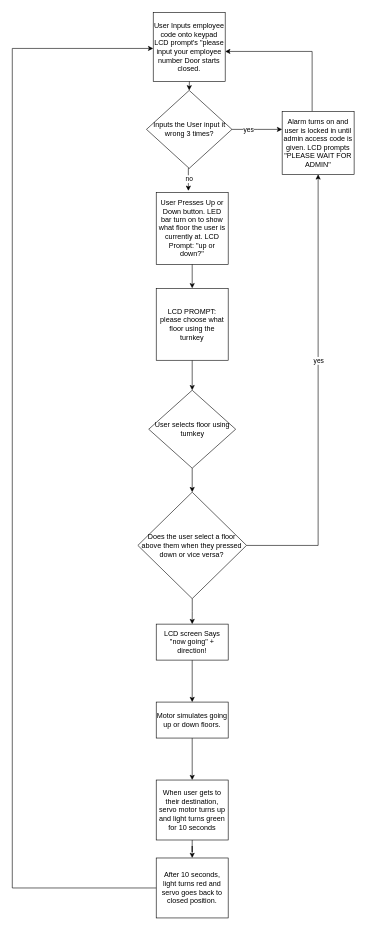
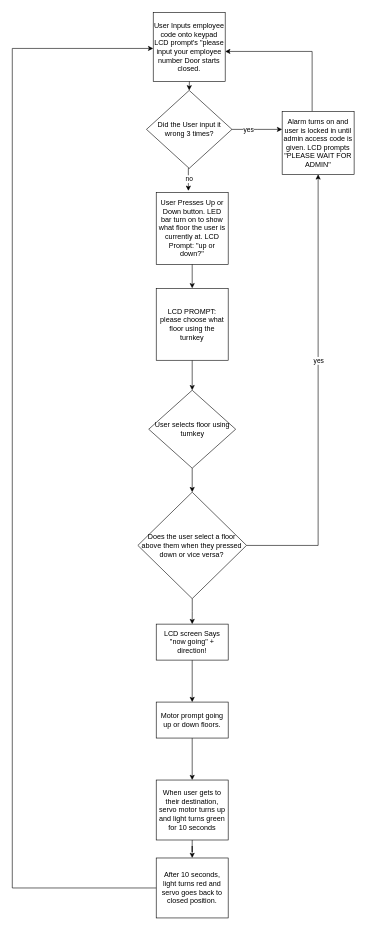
node "Inputs the User input it wrong 3 times?": label "Inputs the User input it wrong 3 times?" -> "Did the User input it wrong 3 times?"
node "Motor simulates going up or down floors.": label "Motor simulates going up or down floors." -> "Motor prompt going up or down floors."
